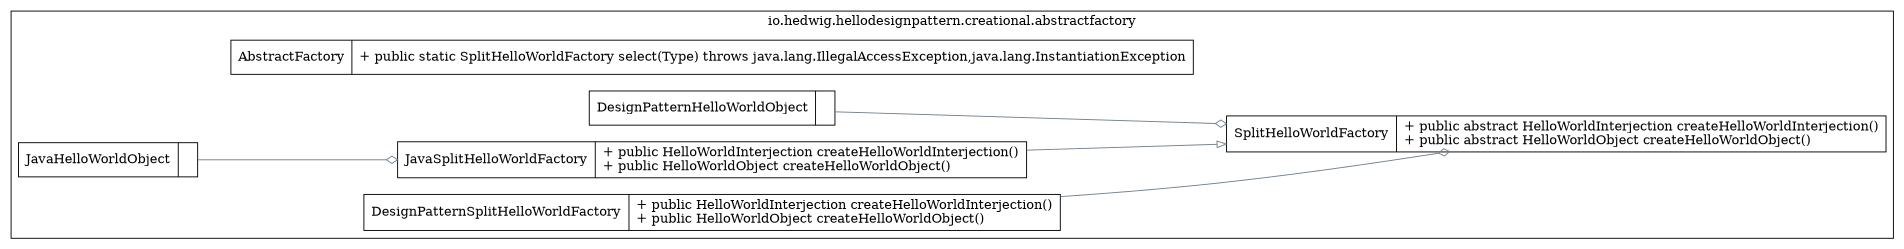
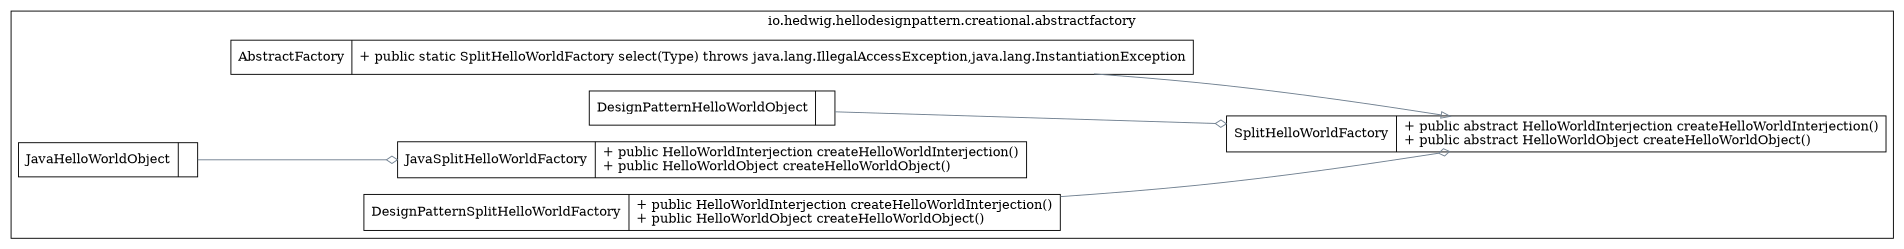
edge "JavaSplitHelloWorldFactory" -> "SplitHelloWorldFactory": now "AbstractFactory" -> "SplitHelloWorldFactory"
